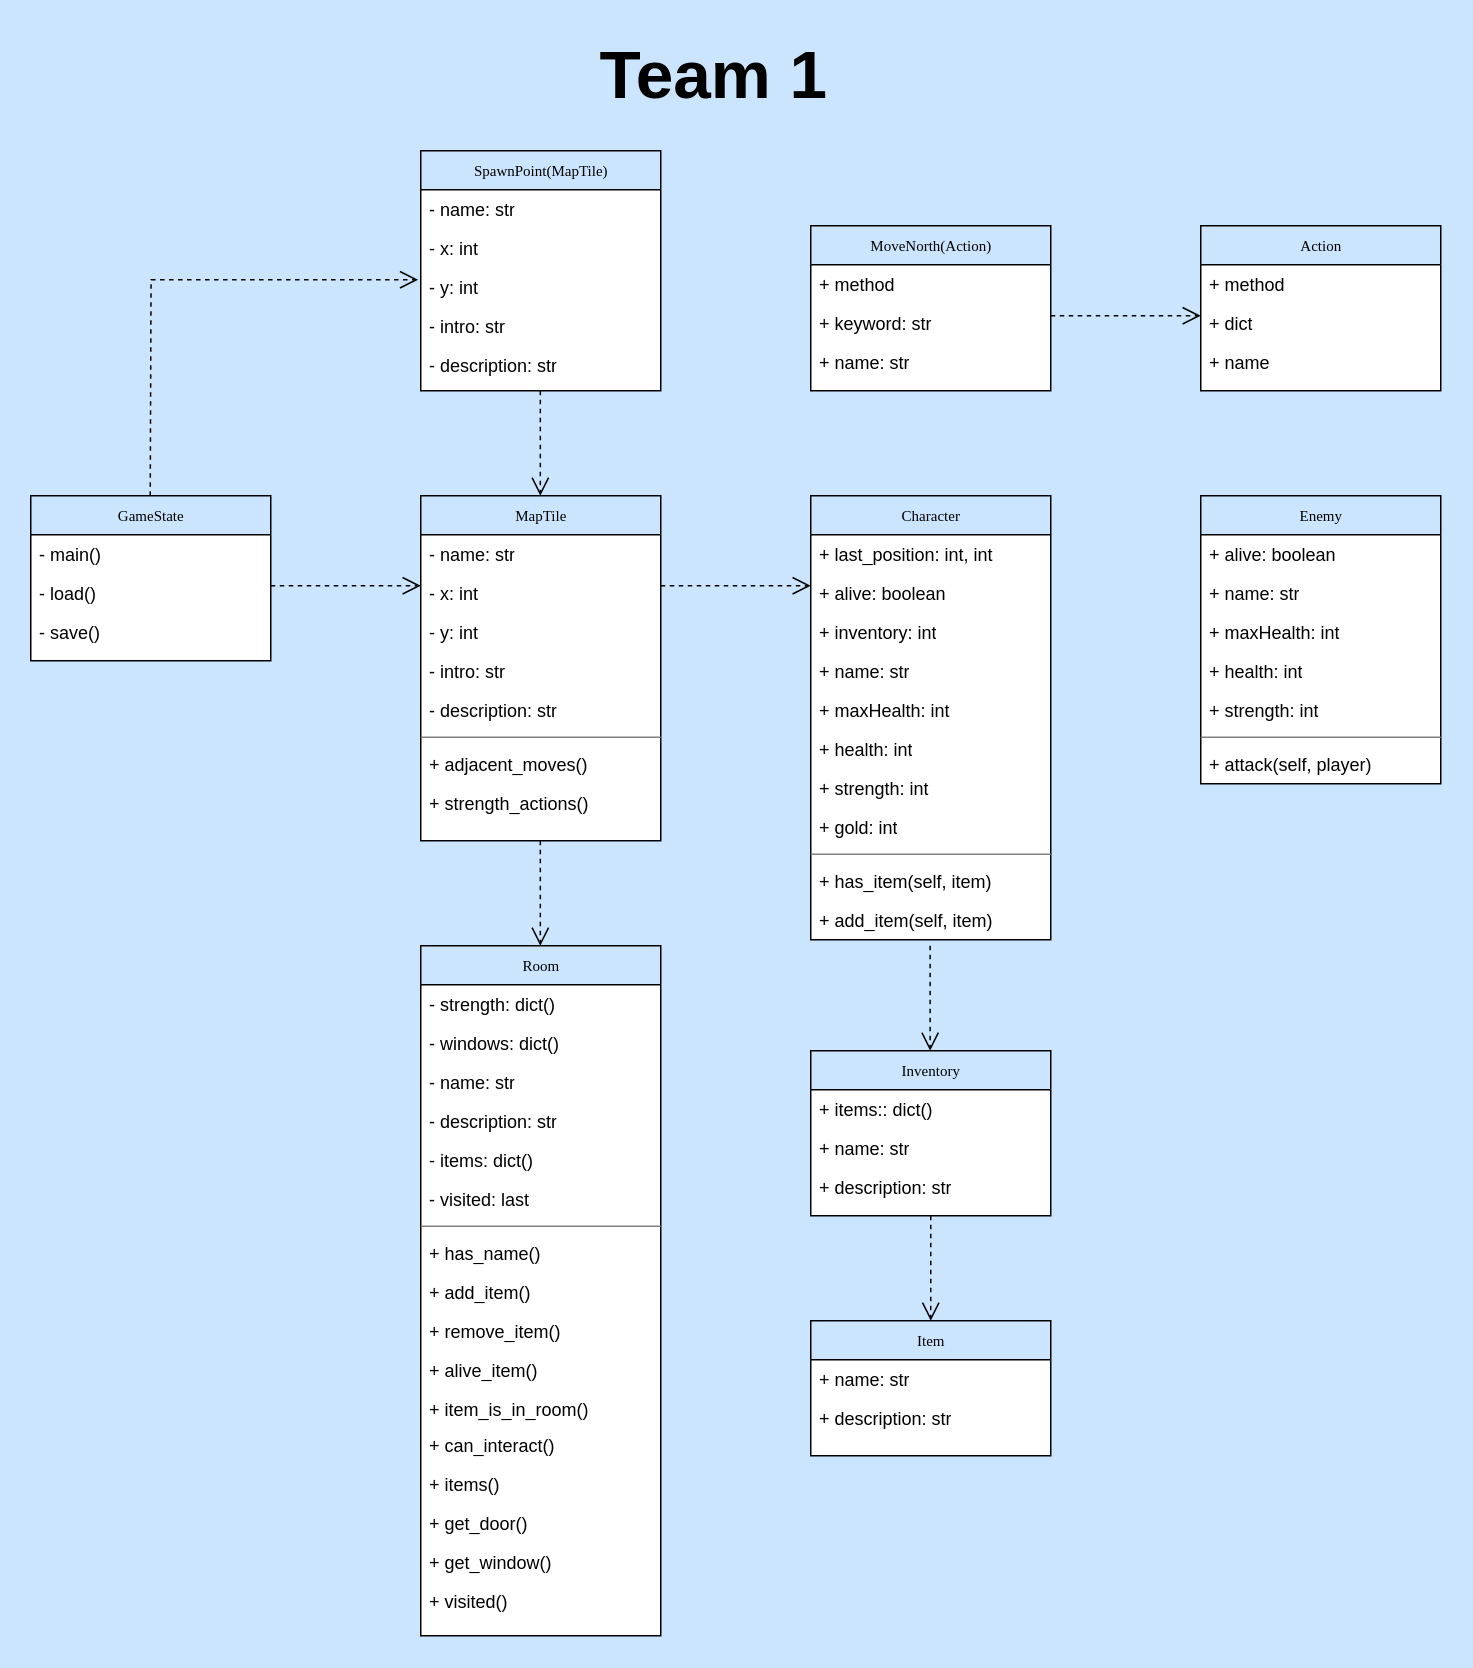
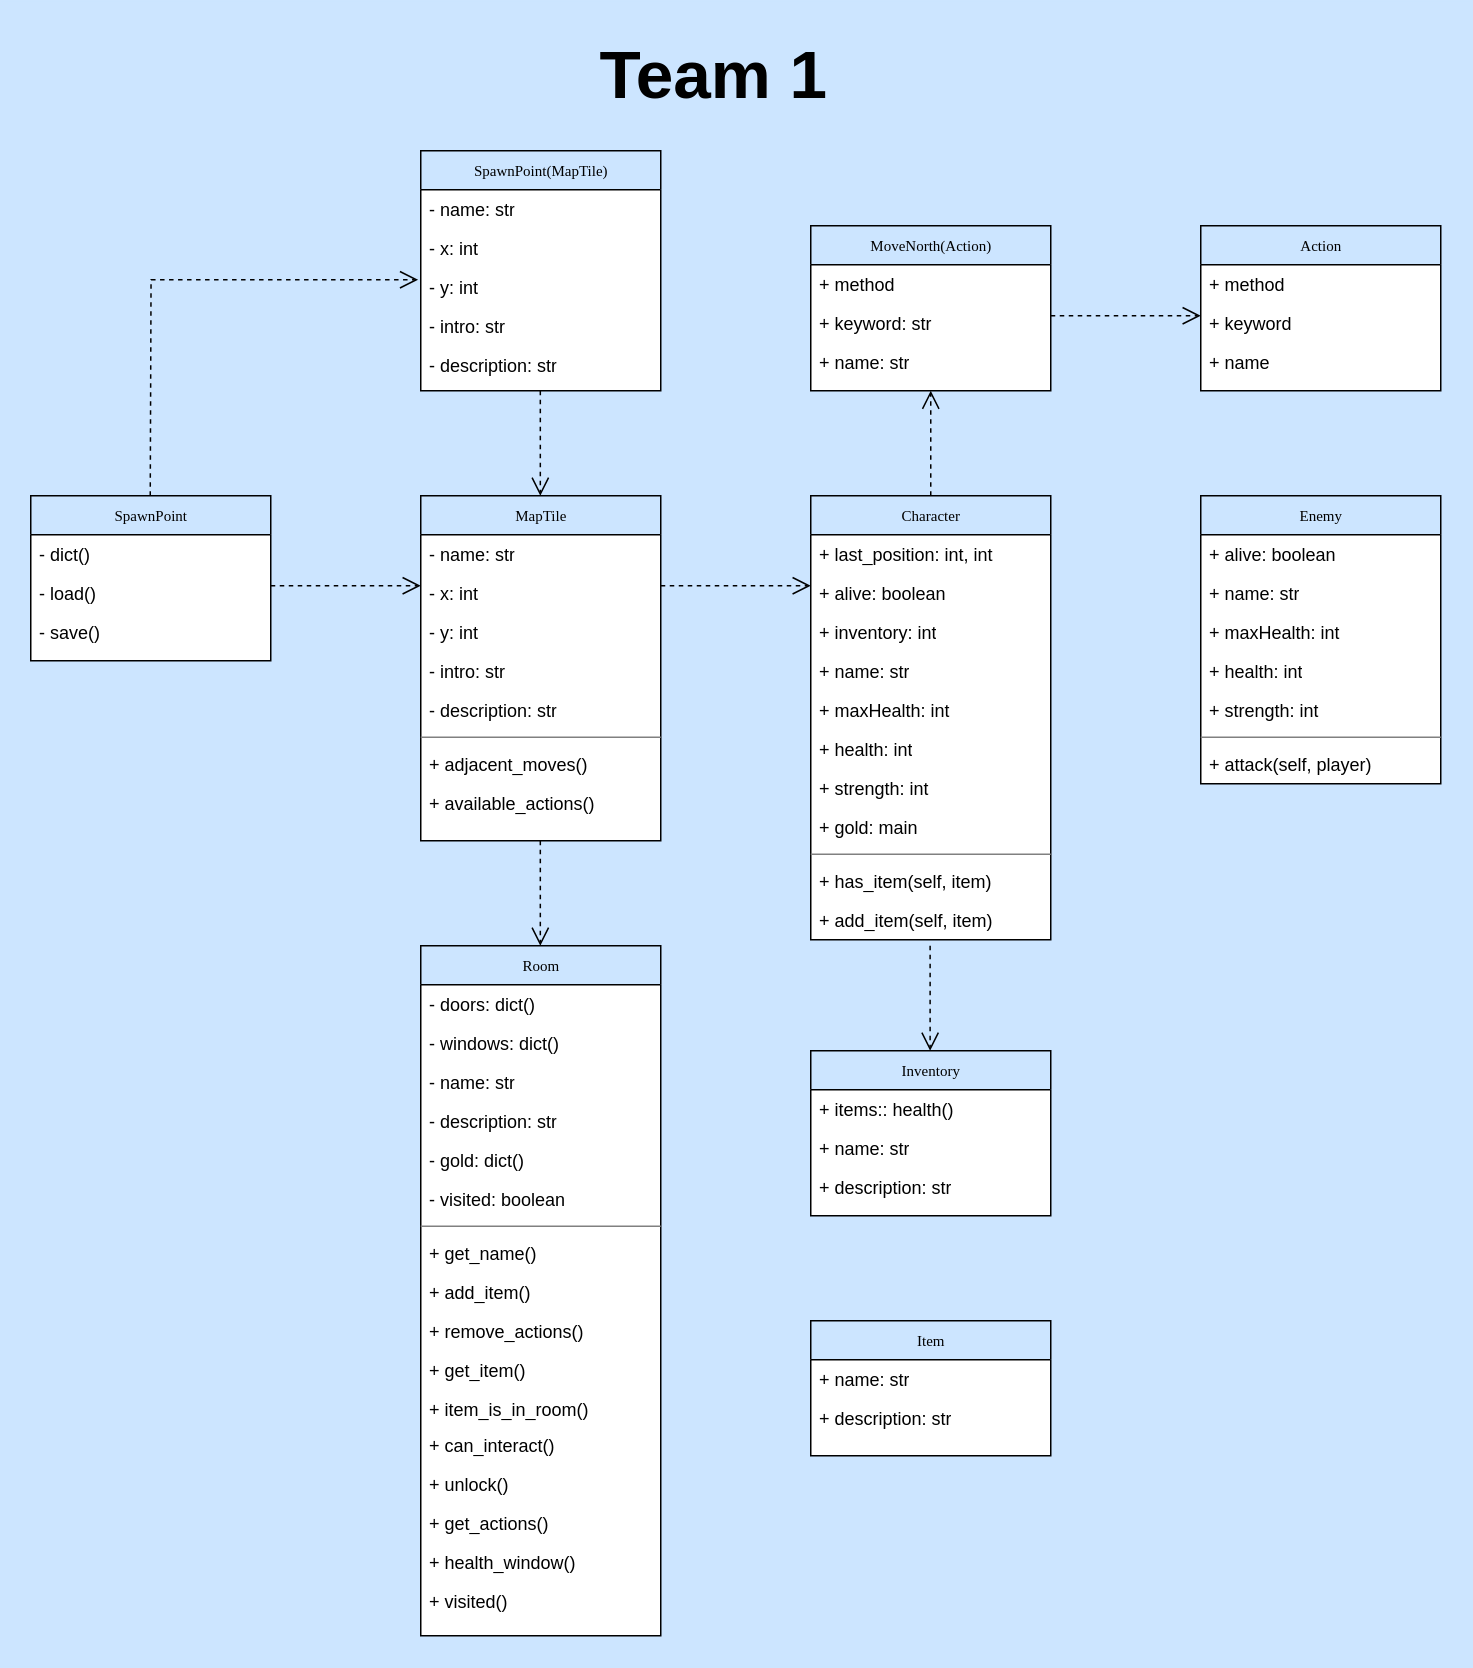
node "+ dict": label "+ dict" -> "+ keyword"
edge "Character" -> "MoveNorth(Action)": added
node "GameState": label "GameState" -> "SpawnPoint"
node "- main()": label "- main()" -> "- dict()"
node "+ strength_actions()": label "+ strength_actions()" -> "+ available_actions()"
node "+ gold: int": label "+ gold: int" -> "+ gold: main"
node "- strength: dict()": label "- strength: dict()" -> "- doors: dict()"
node "+ items:: dict()": label "+ items:: dict()" -> "+ items:: health()"
node "- items: dict()": label "- items: dict()" -> "- gold: dict()"
node "- visited: last": label "- visited: last" -> "- visited: boolean"
node "+ has_name()": label "+ has_name()" -> "+ get_name()"
edge "Inventory" -> "Item": removed
node "+ remove_item()": label "+ remove_item()" -> "+ remove_actions()"
node "+ alive_item()": label "+ alive_item()" -> "+ get_item()"
node "+ items()": label "+ items()" -> "+ unlock()"
node "+ get_door()": label "+ get_door()" -> "+ get_actions()"
node "+ get_window()": label "+ get_window()" -> "+ health_window()"
